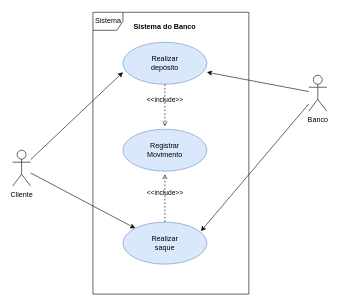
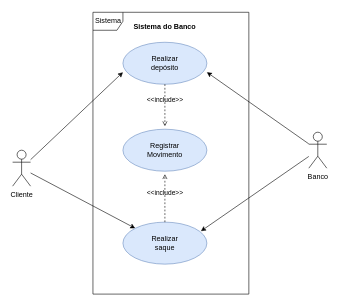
node "Banco": moved (318, 93) -> (318, 150)
